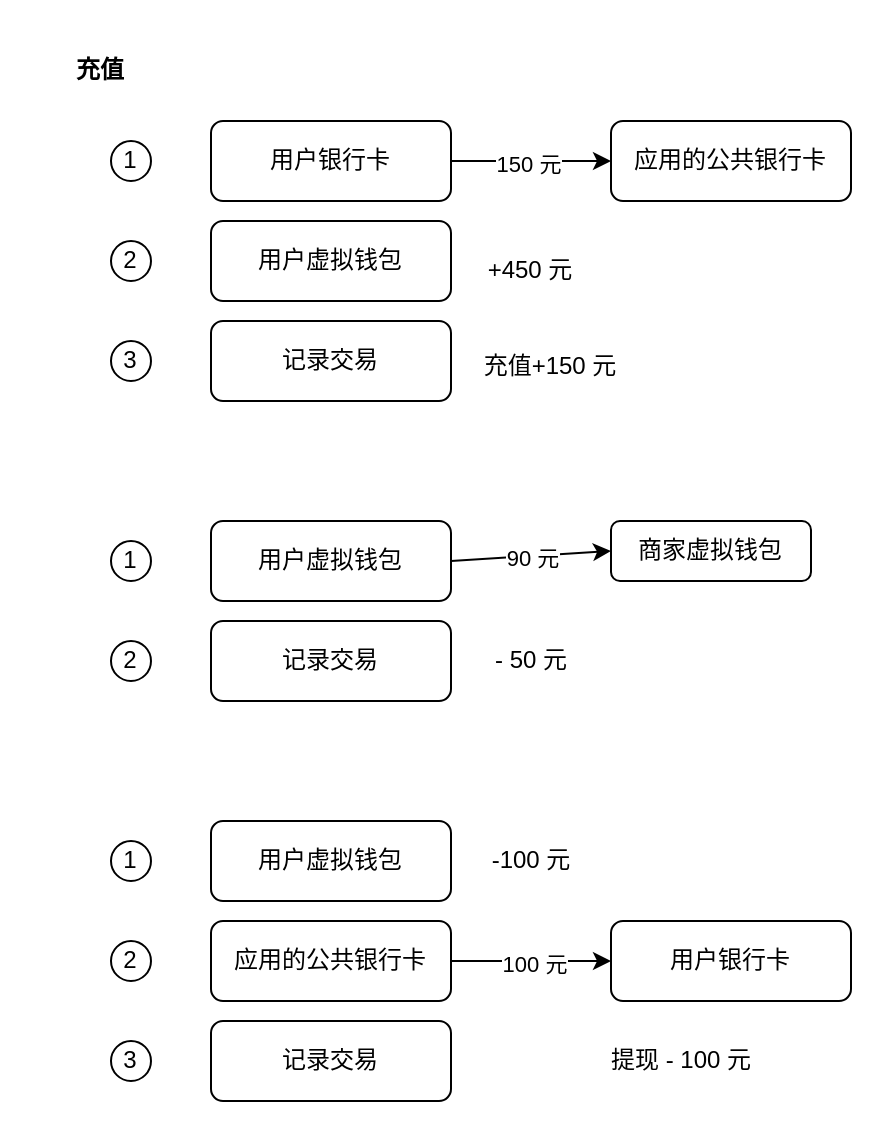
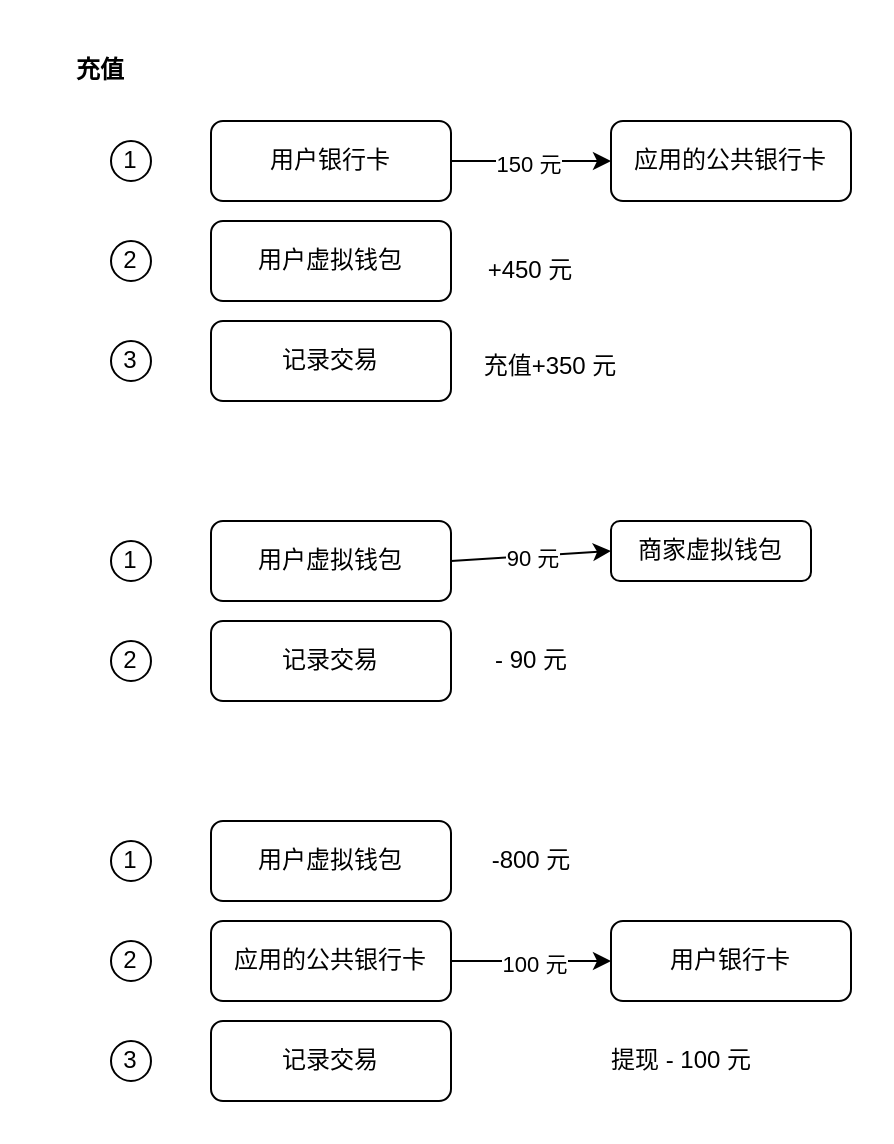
node "充值+150 元": label "充值+150 元" -> "充值+350 元"
node "- 50 元": label "- 50 元" -> "- 90 元"
node "-100 元": label "-100 元" -> "-800 元"
